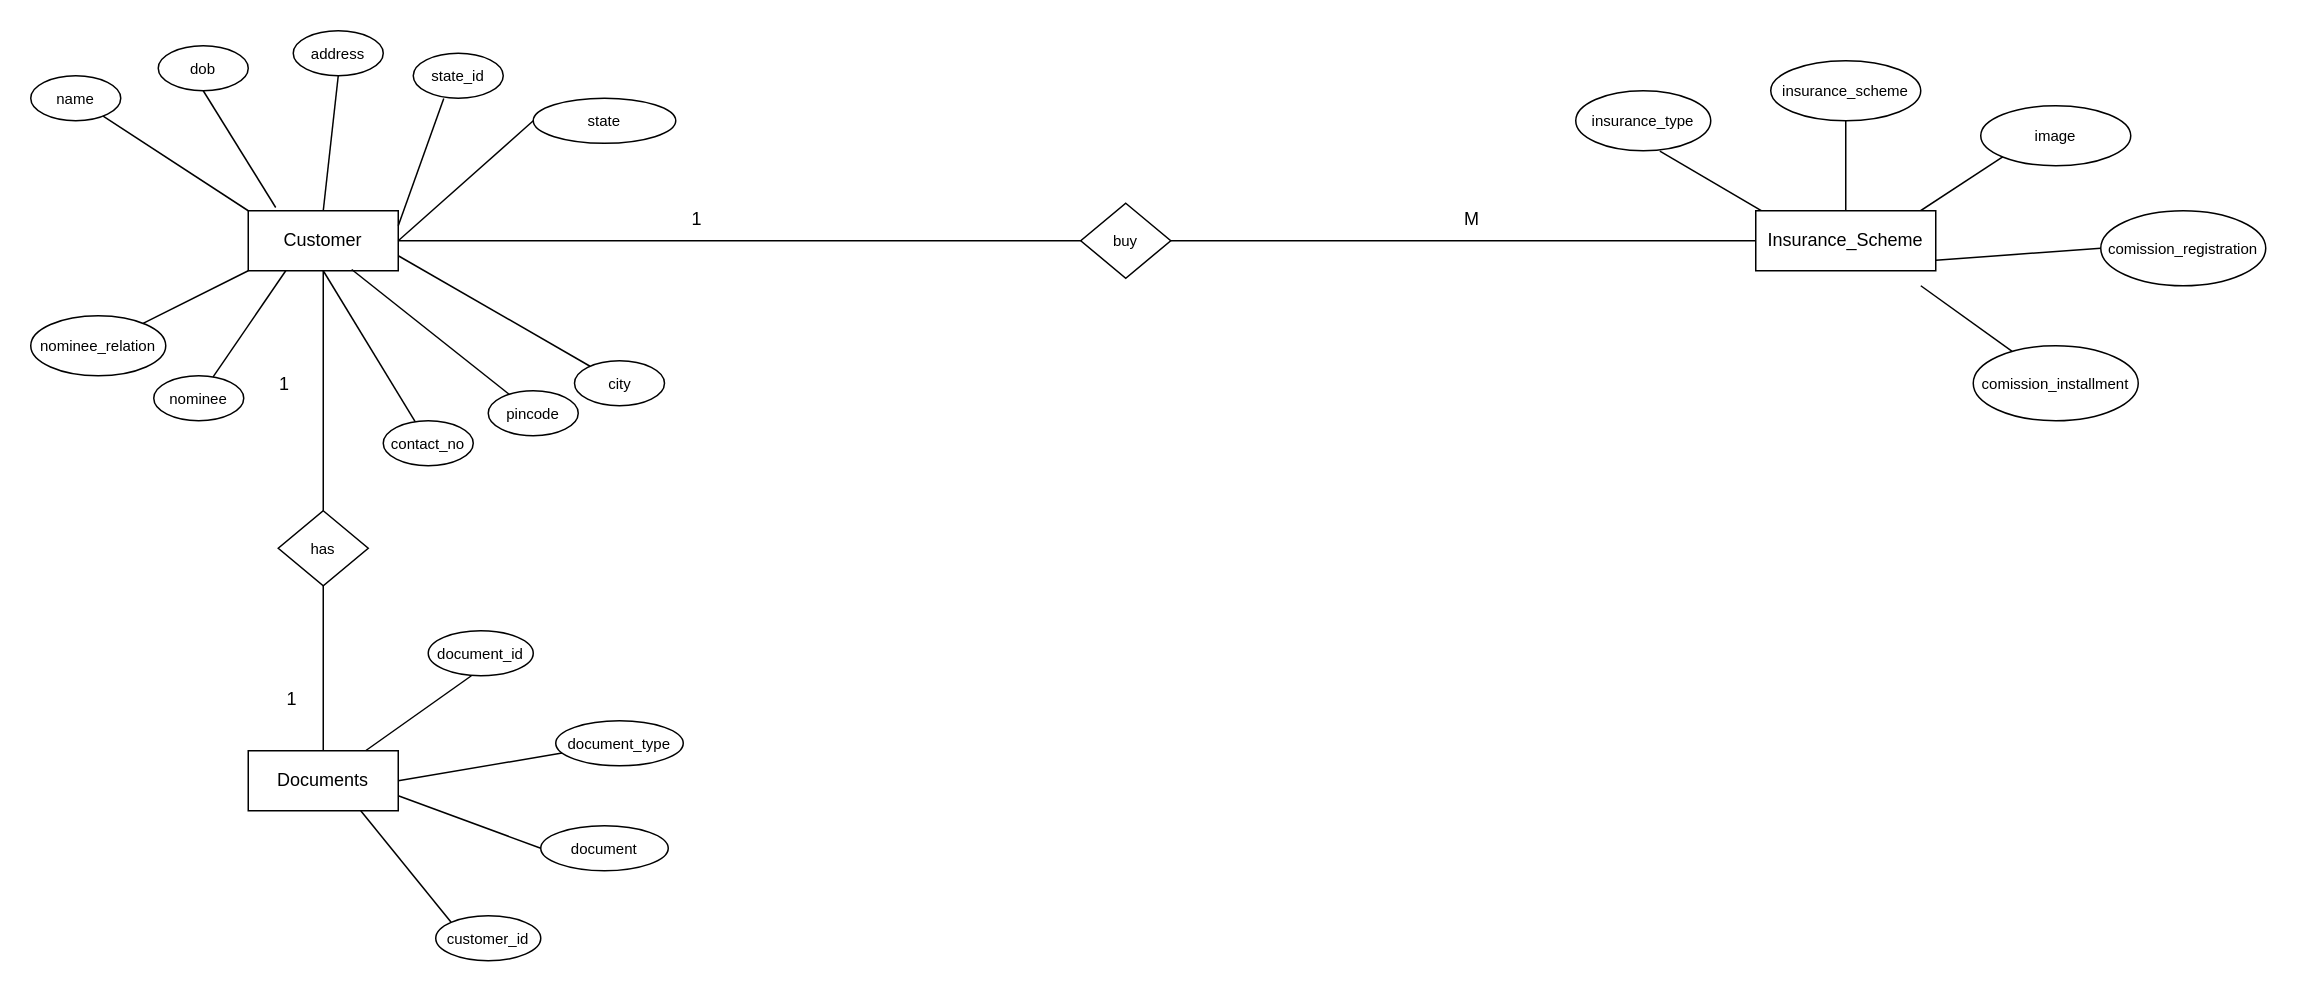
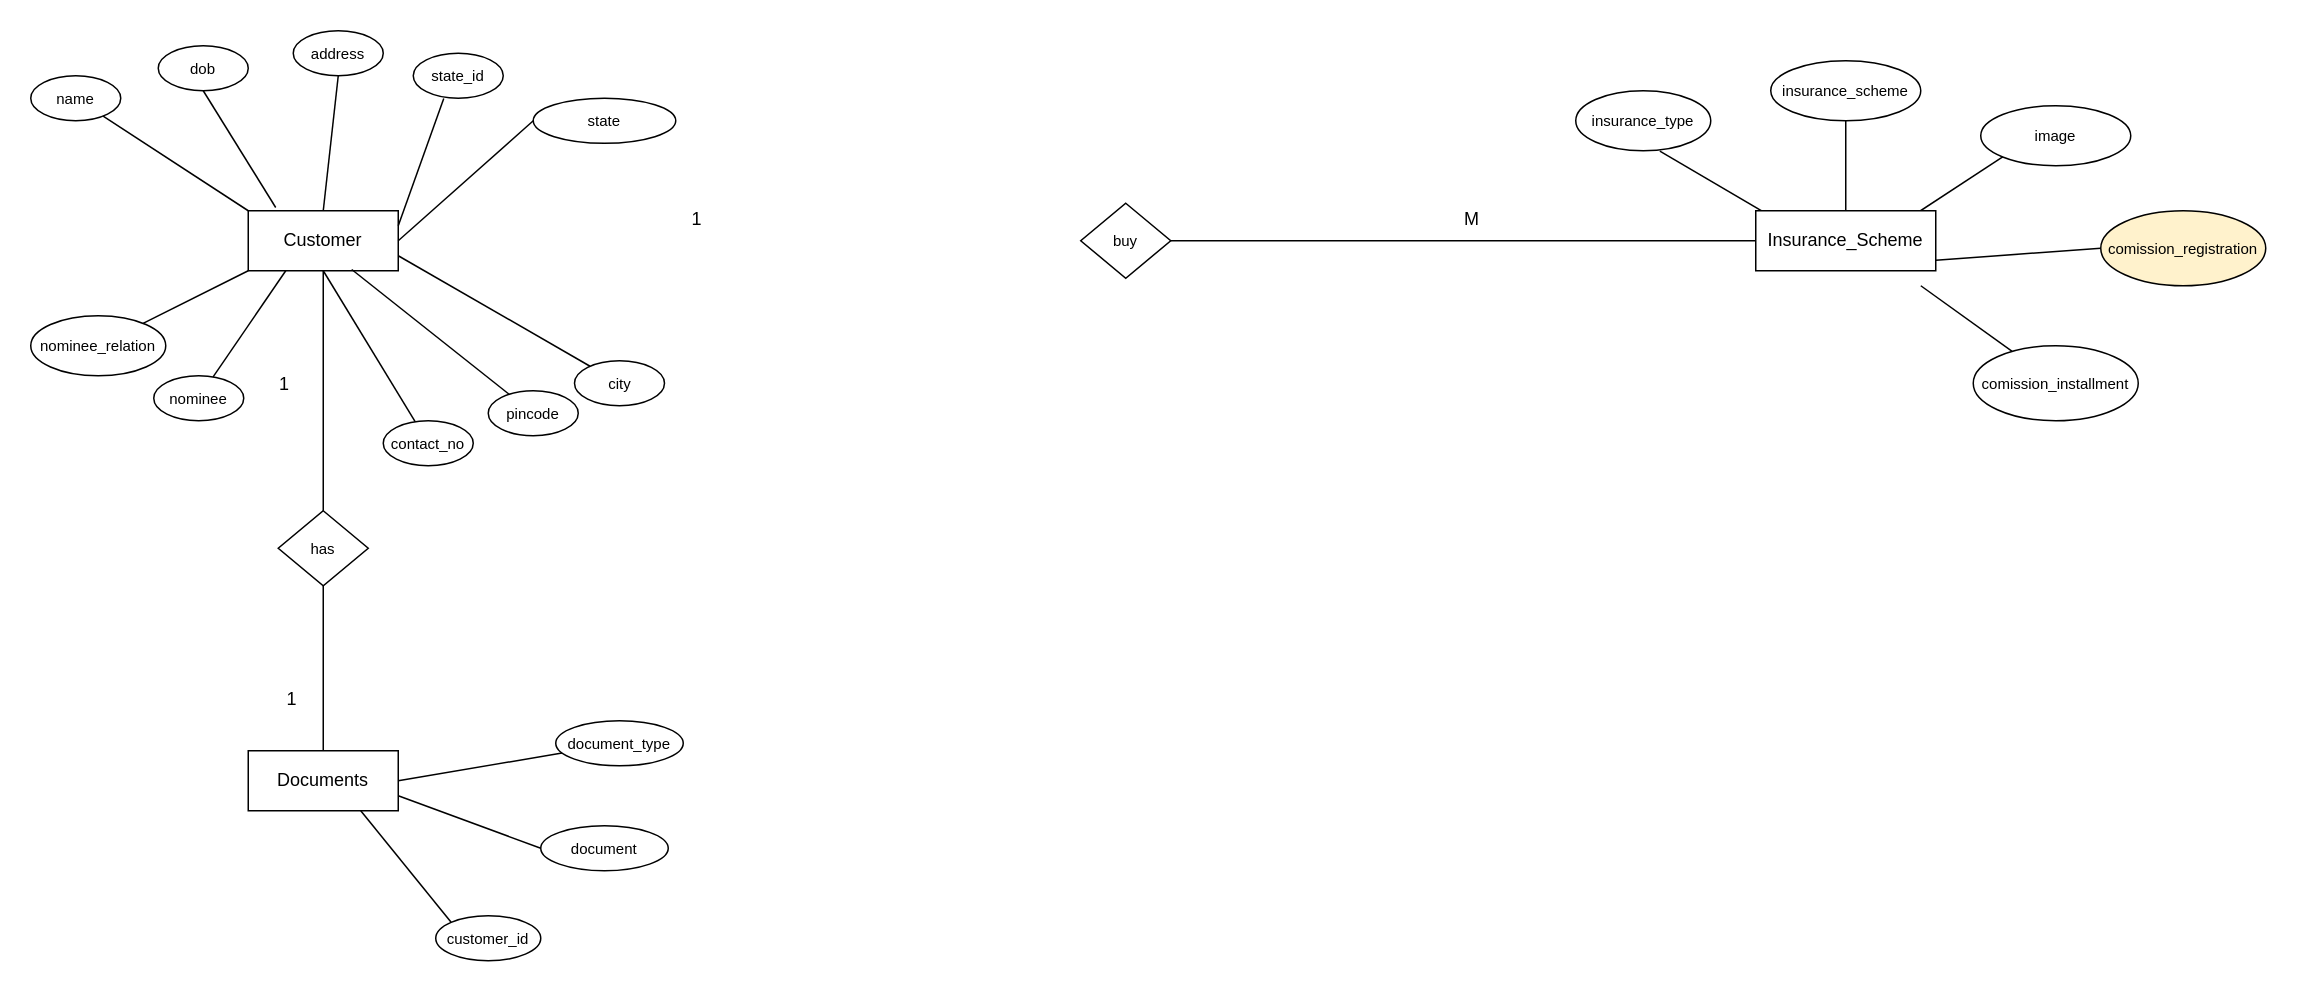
edge "Customer" -- "buy": removed
node "comission_registration": fillcolor #ffffff -> #fff2cc
node "document_id": removed
edge "document_id" -- "Documents": removed
